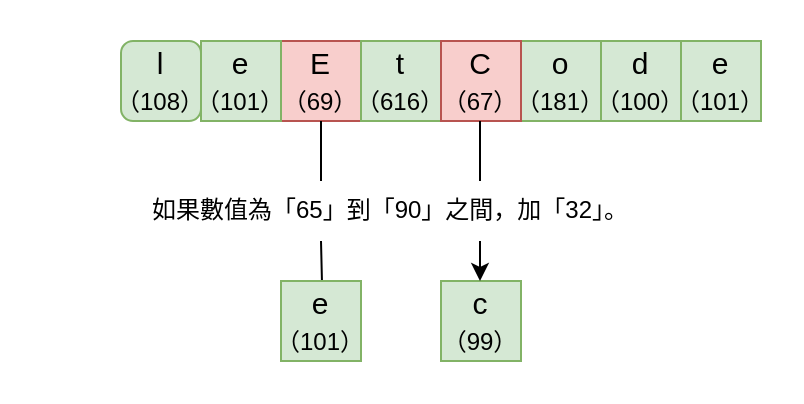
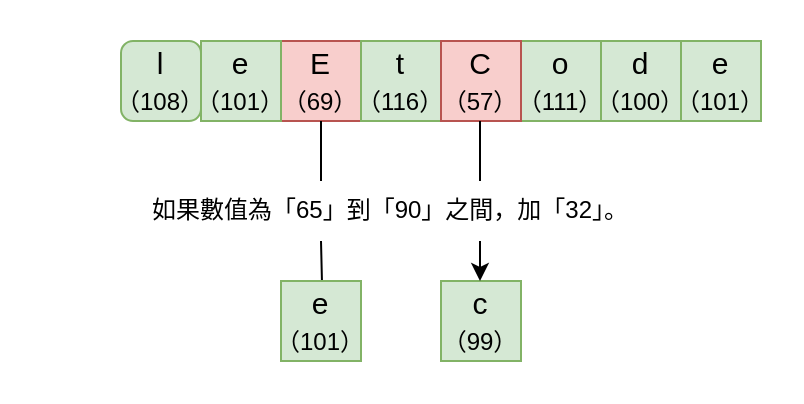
node "t （616）": label "t （616）" -> "t （116）"
node "C （67）": label "C （67）" -> "C （57）"
node "o （181）": label "o （181）" -> "o （111）"
